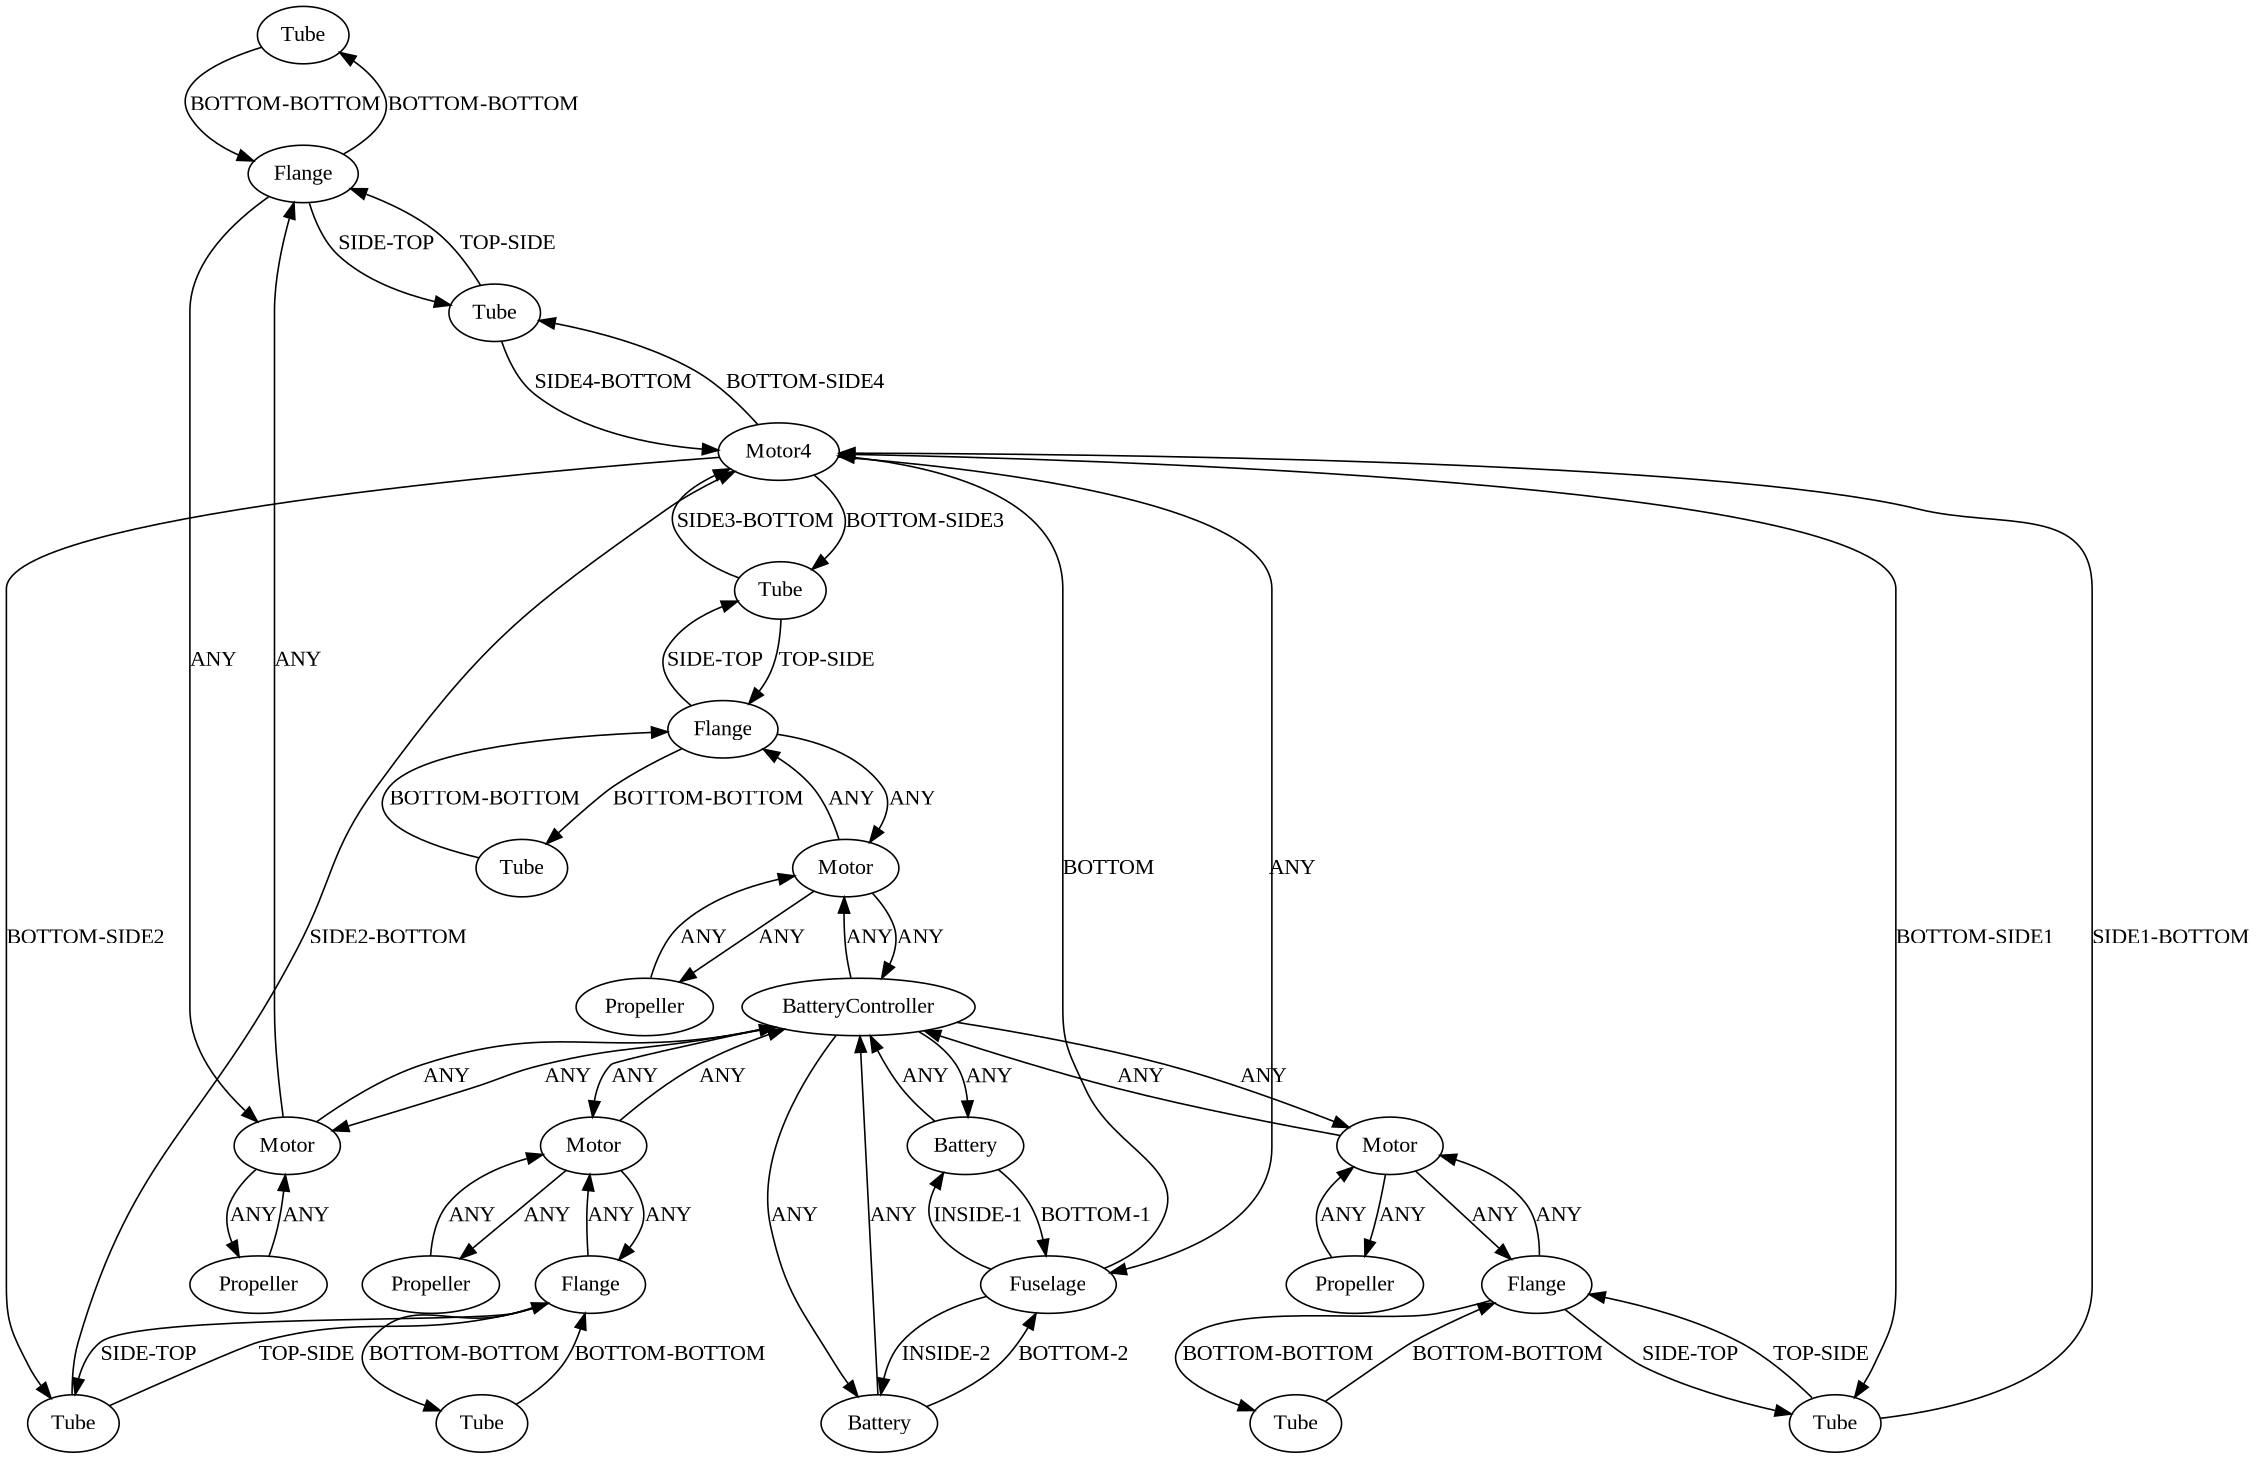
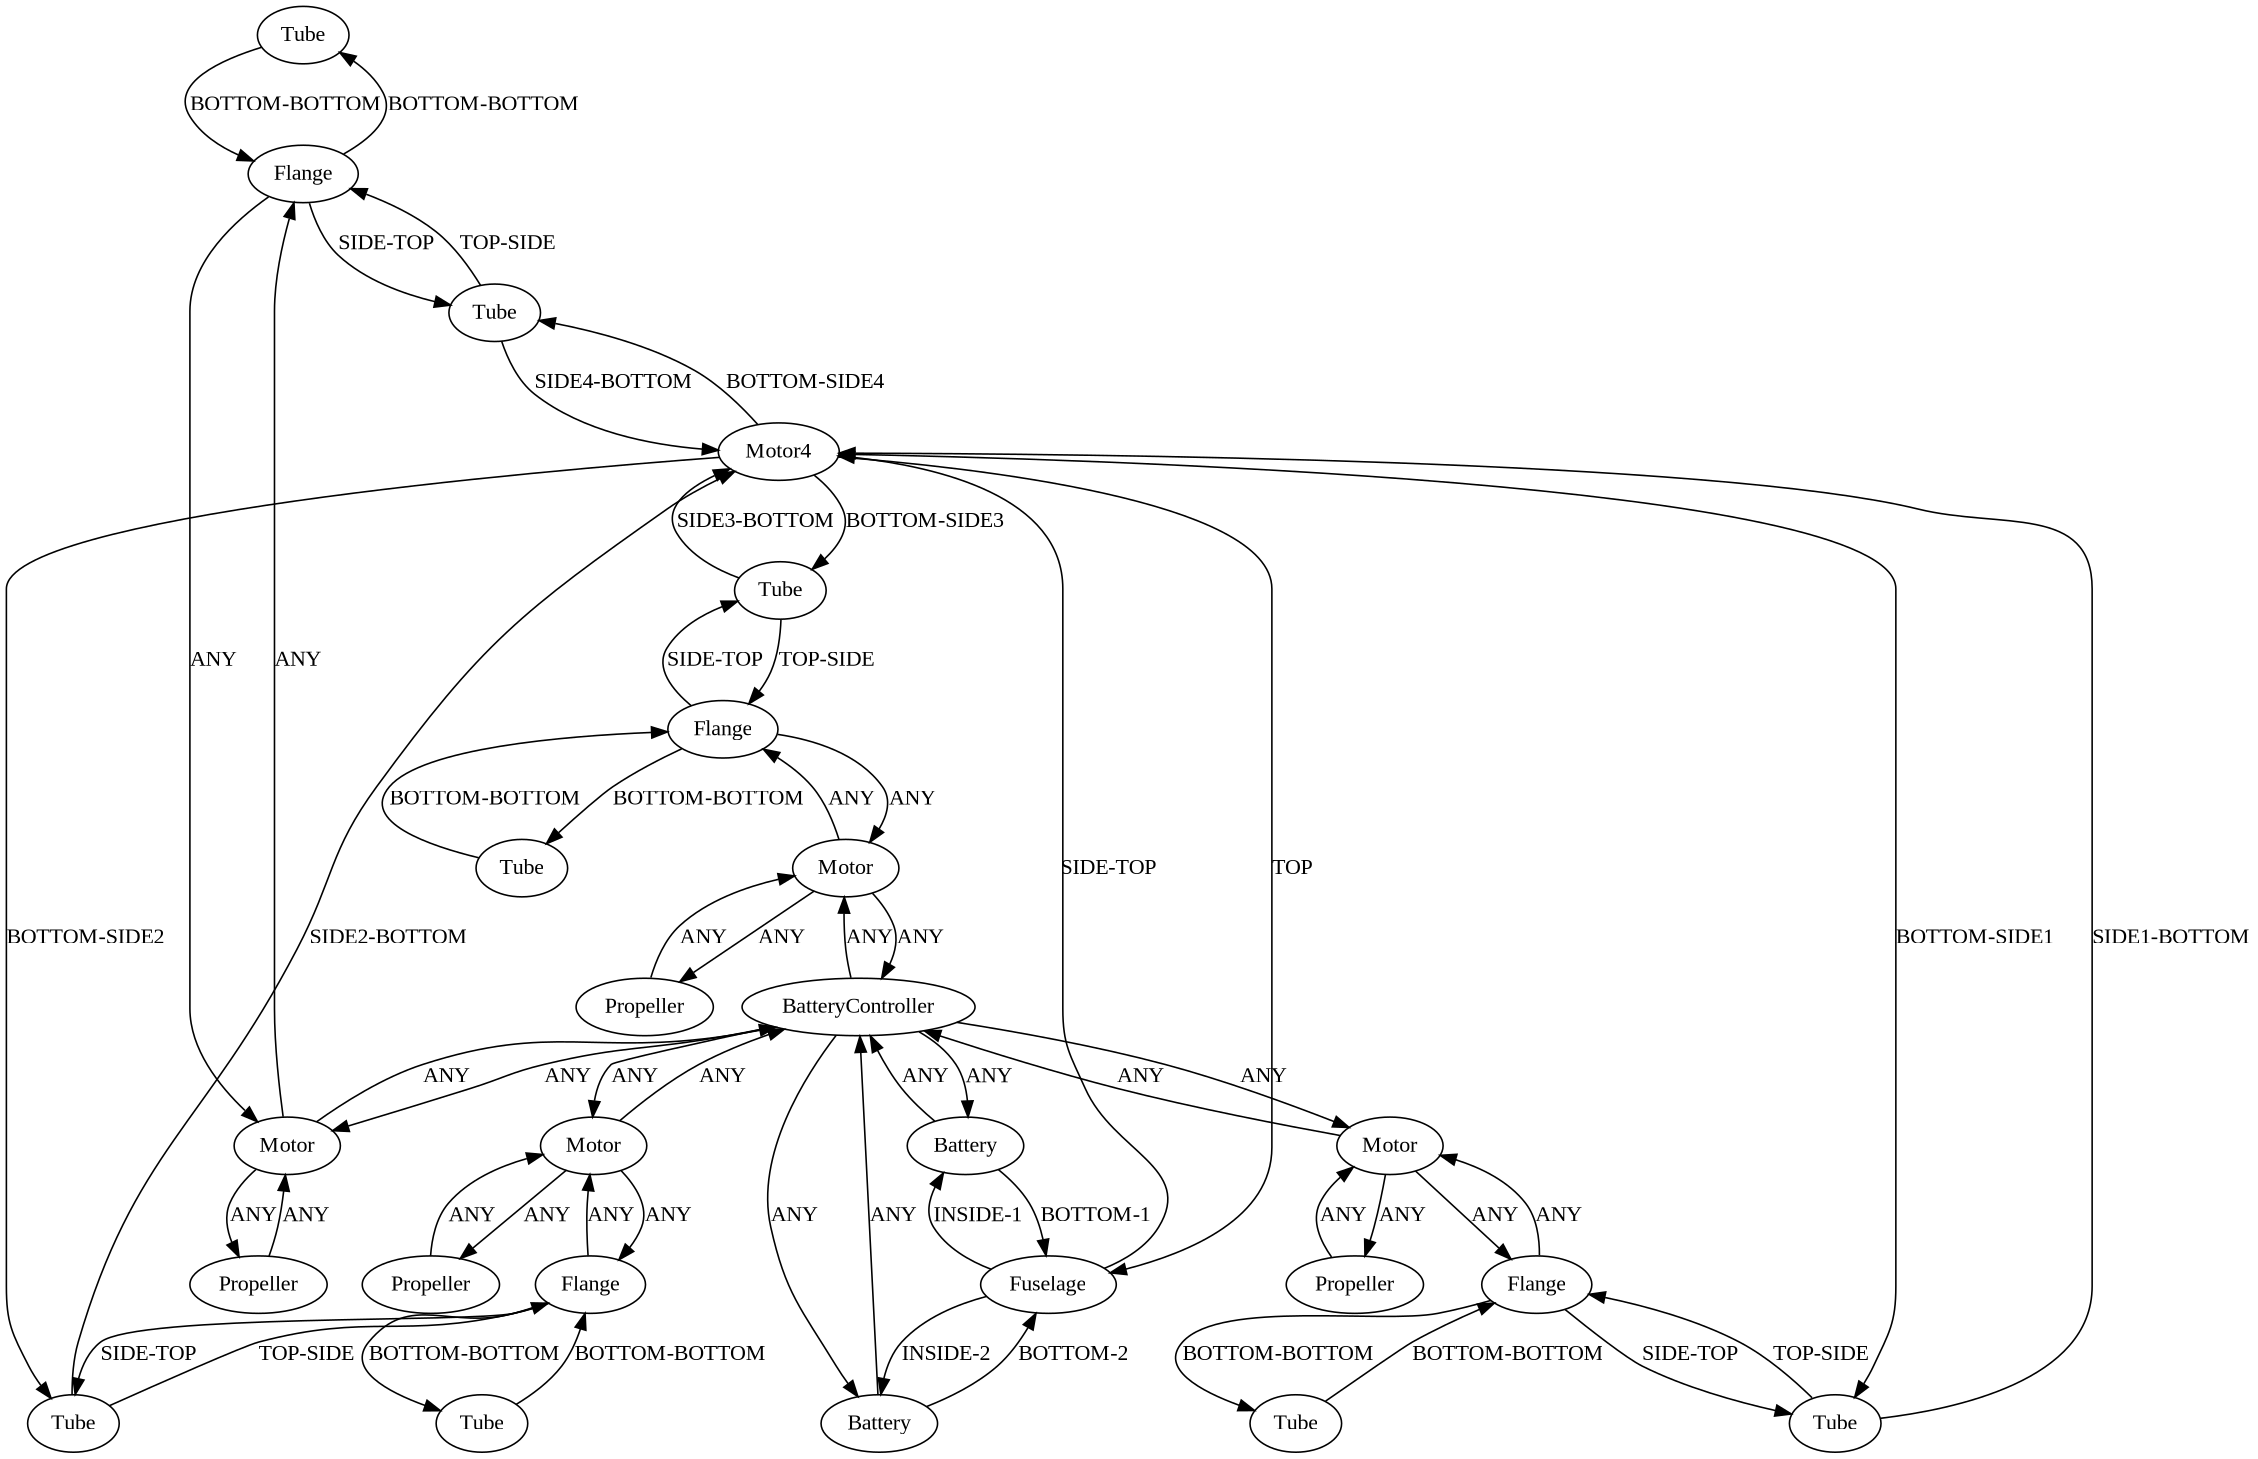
edge "Fuselage" -> "Motor4": label "BOTTOM" -> "SIDE-TOP"
edge "Motor4" -> "Fuselage": label "ANY" -> "TOP"
